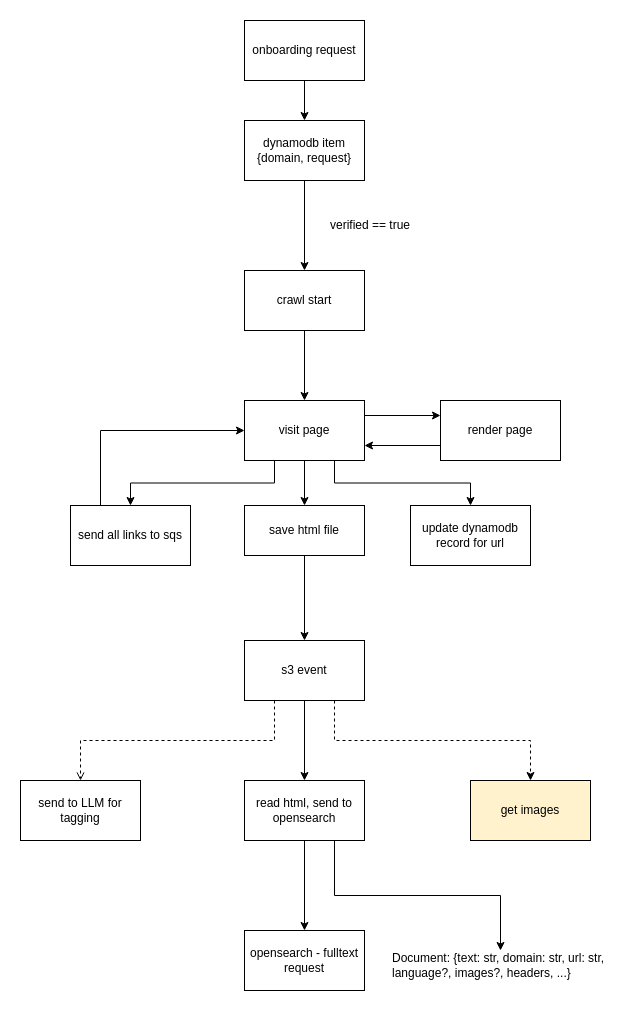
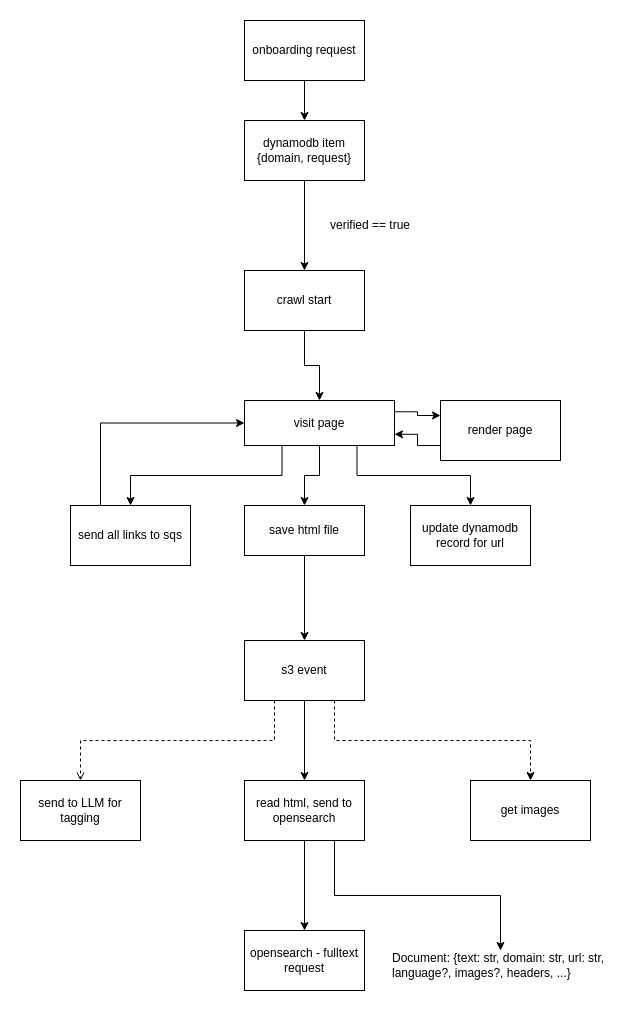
node "visit page": size 120x60 -> 150x45
node "get images": fillcolor #fff2cc -> #ffffff
